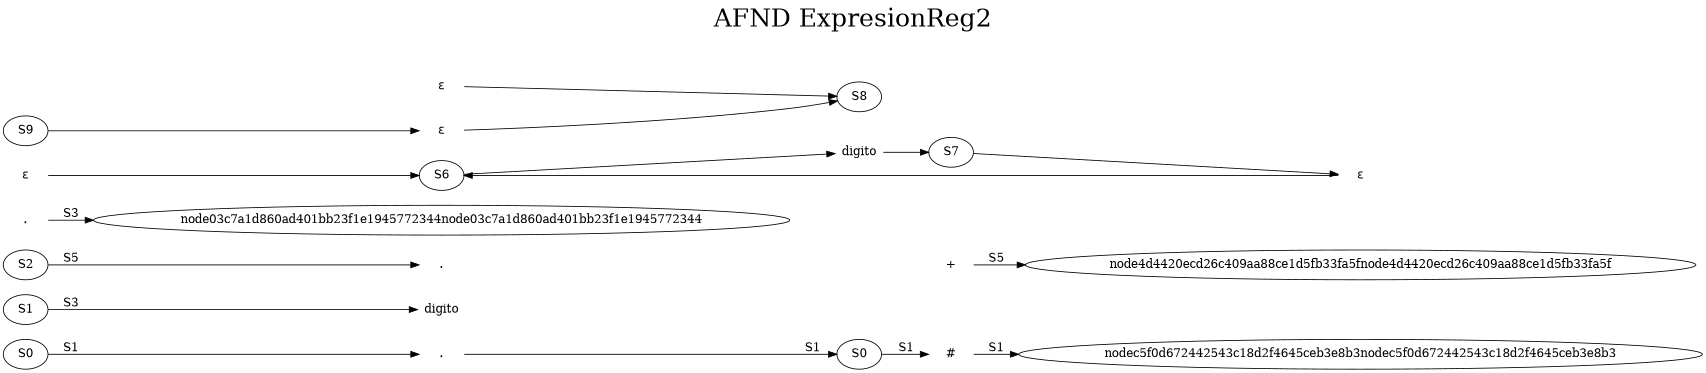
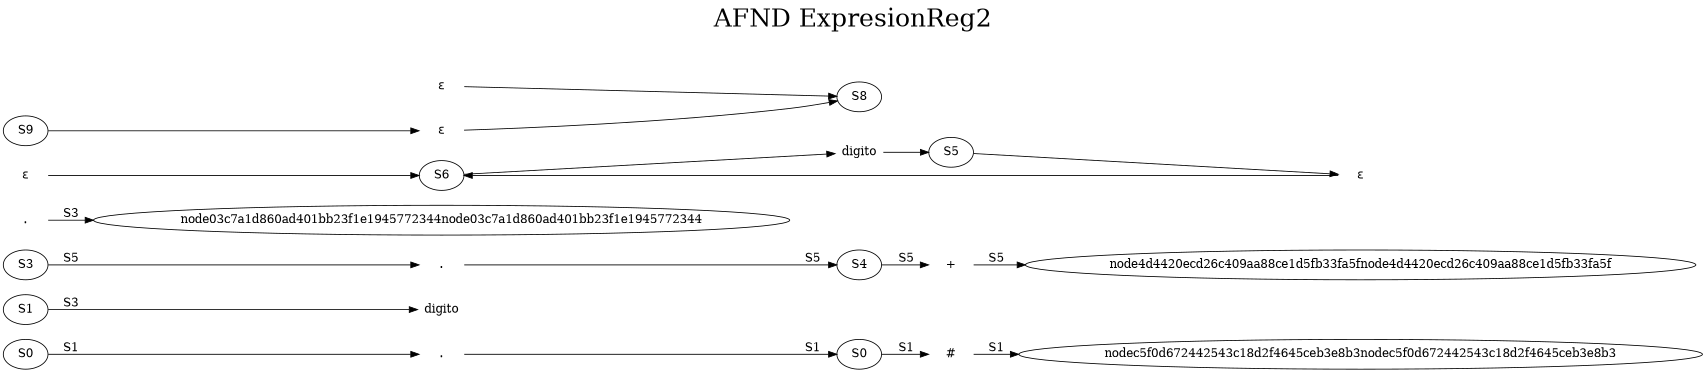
node "S7": label "S7" -> "S5"
node "S2": label "S2" -> "S3"
node "S4": added
